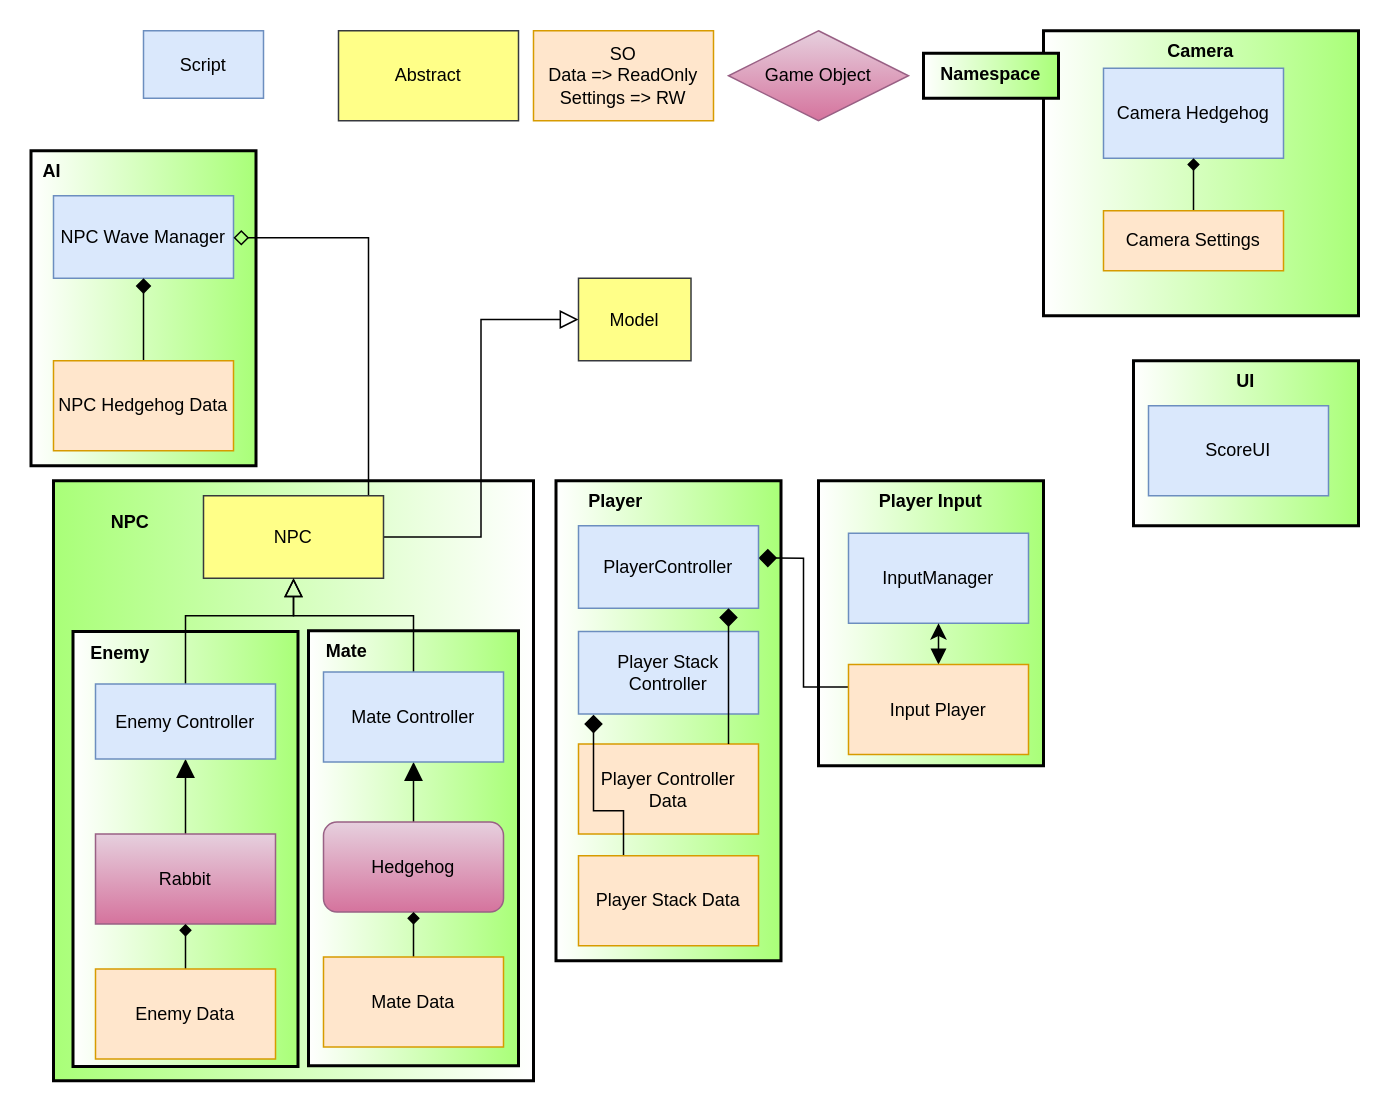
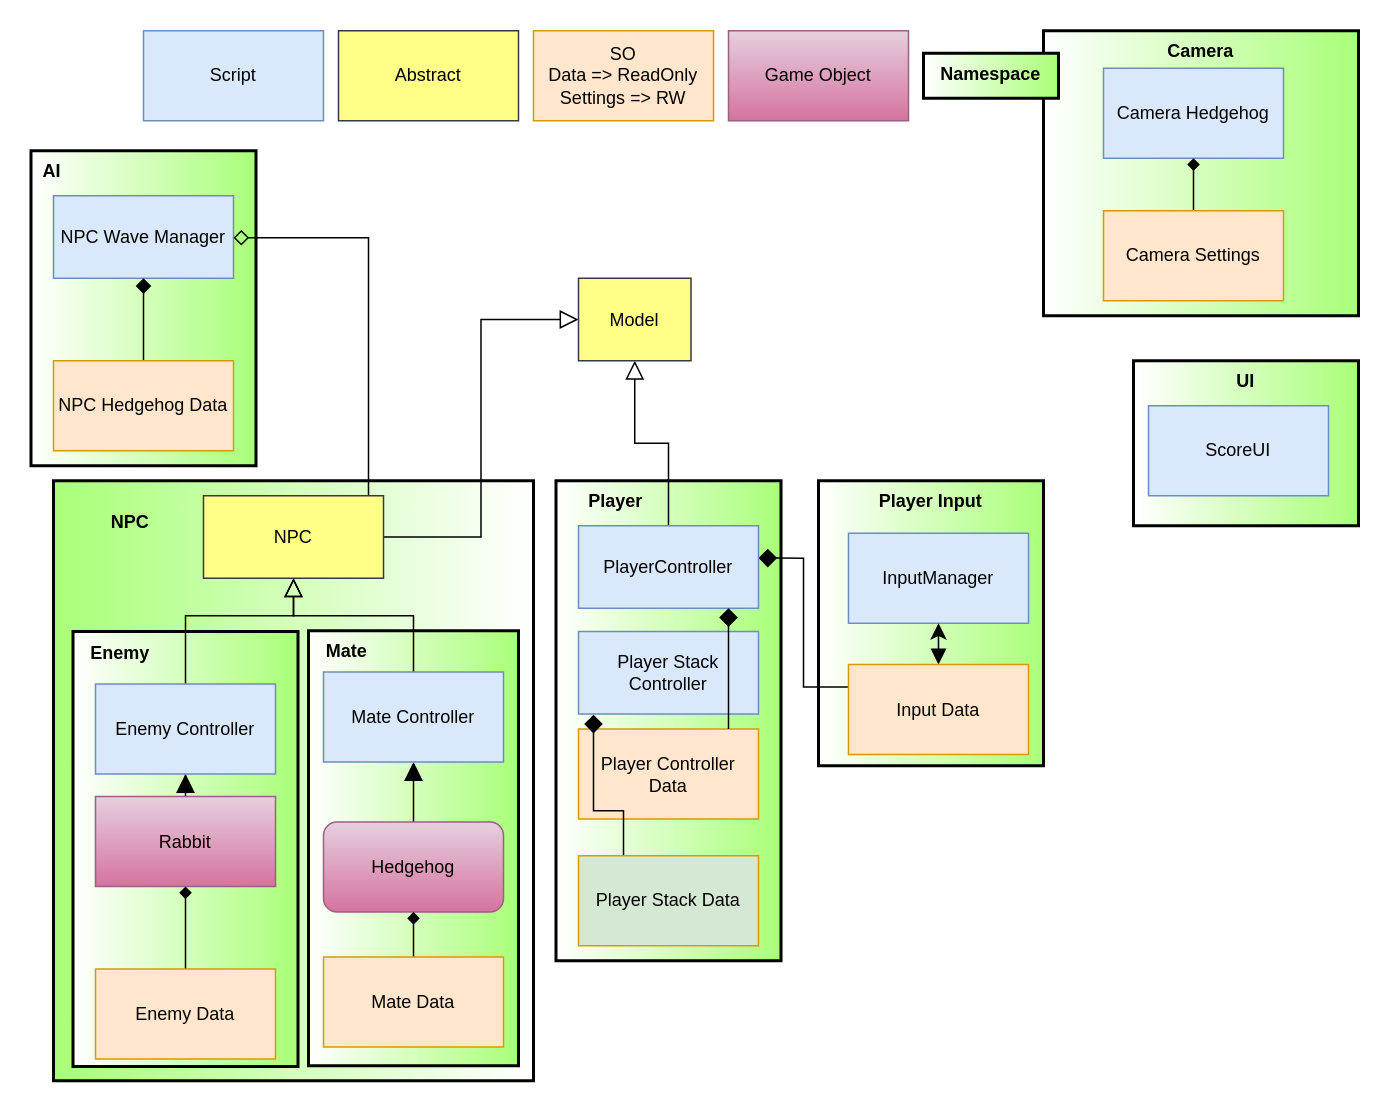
node "Script": size 120x68 -> 180x90
node "Game Object": shape diamond -> rectangle
node "Camera Settings": size 180x60 -> 180x90
edge "PlayerController" -> "Model": added
node "Input Player": label "Input Player" -> "Input Data"
node "Enemy Controller": size 180x75 -> 180x90
node "Player Controller Data": moved (668, 789) -> (668, 774)
node "Rabbit": moved (185, 879) -> (185, 842)
node "Player Stack Data": fillcolor #ffe6cc -> #d5e8d4
